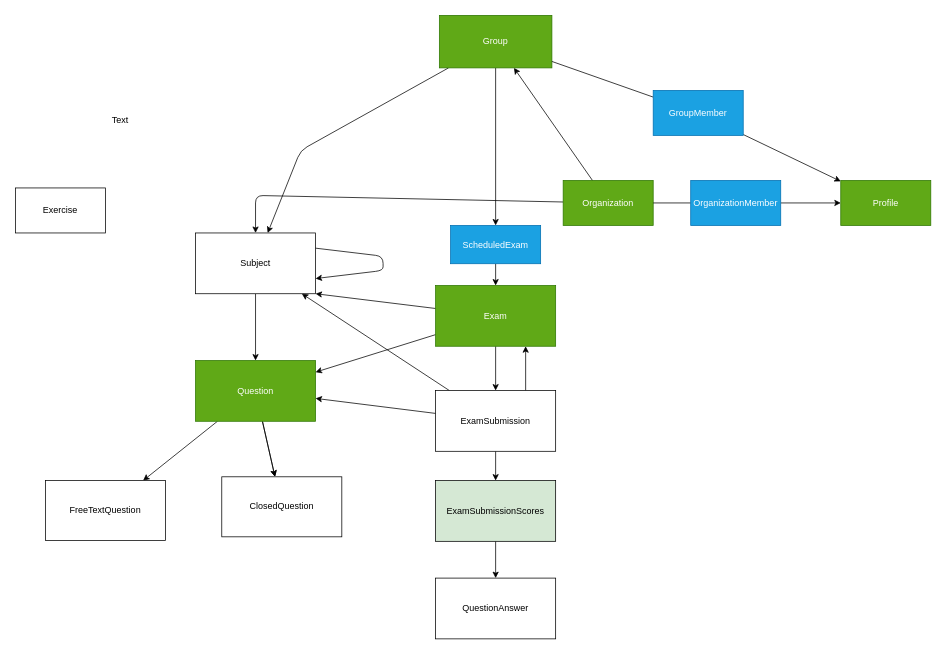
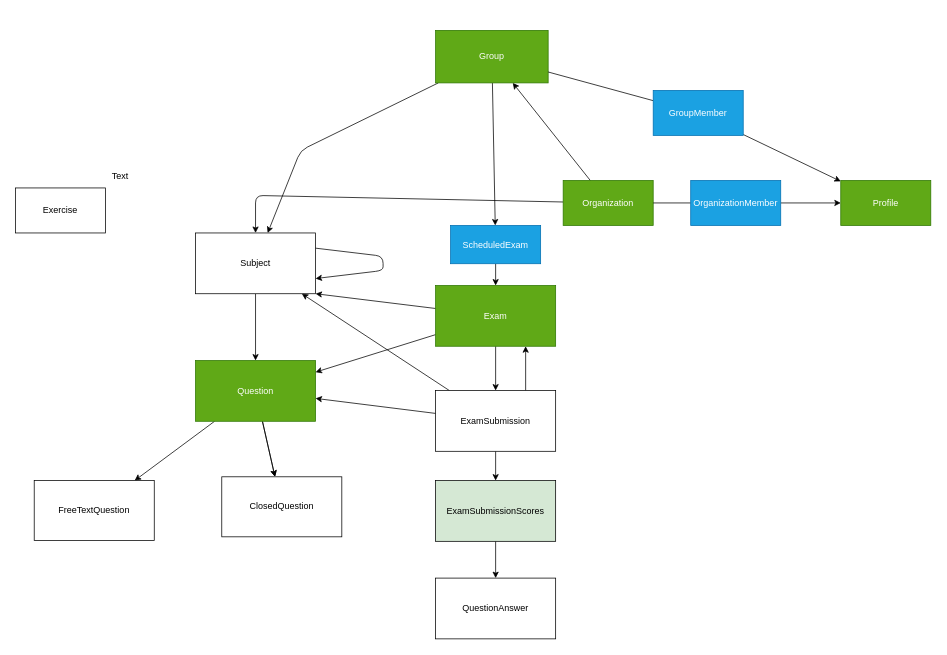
node "Group": moved (495, 42) -> (492, 57)
node "Text": moved (120, 120) -> (120, 177)
node "FreeTextQuestion": moved (105, 510) -> (94, 510)
